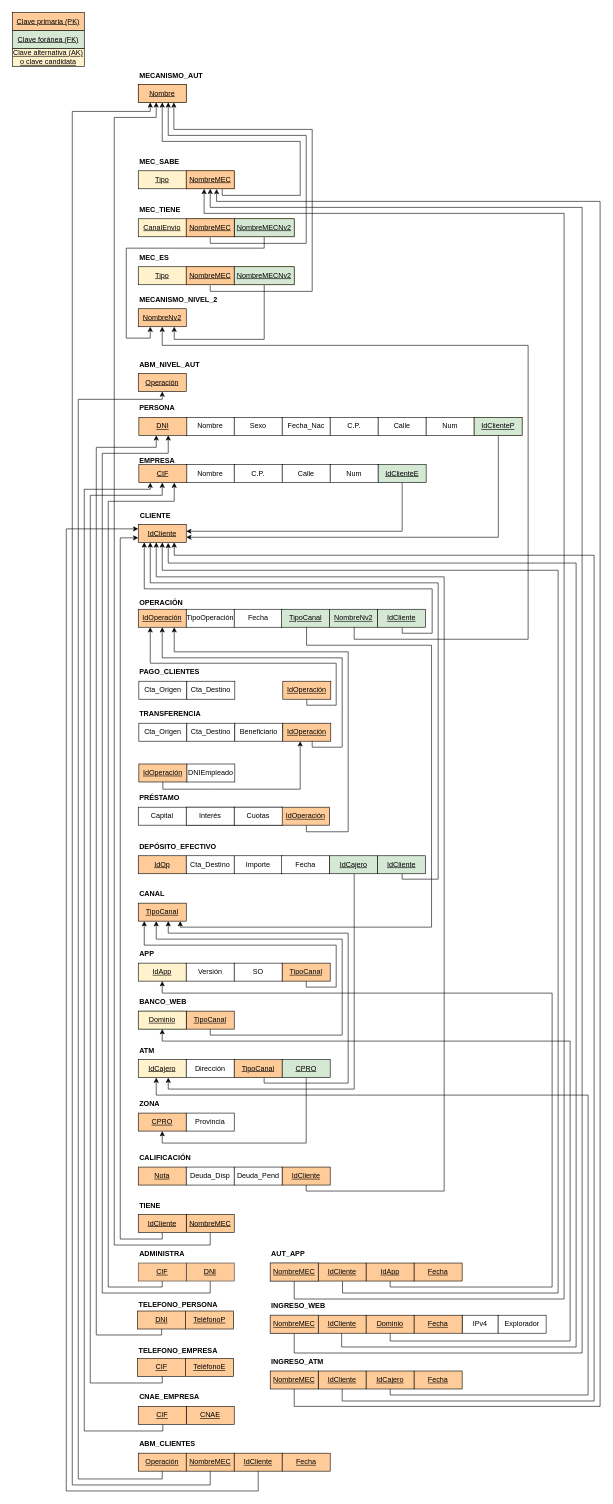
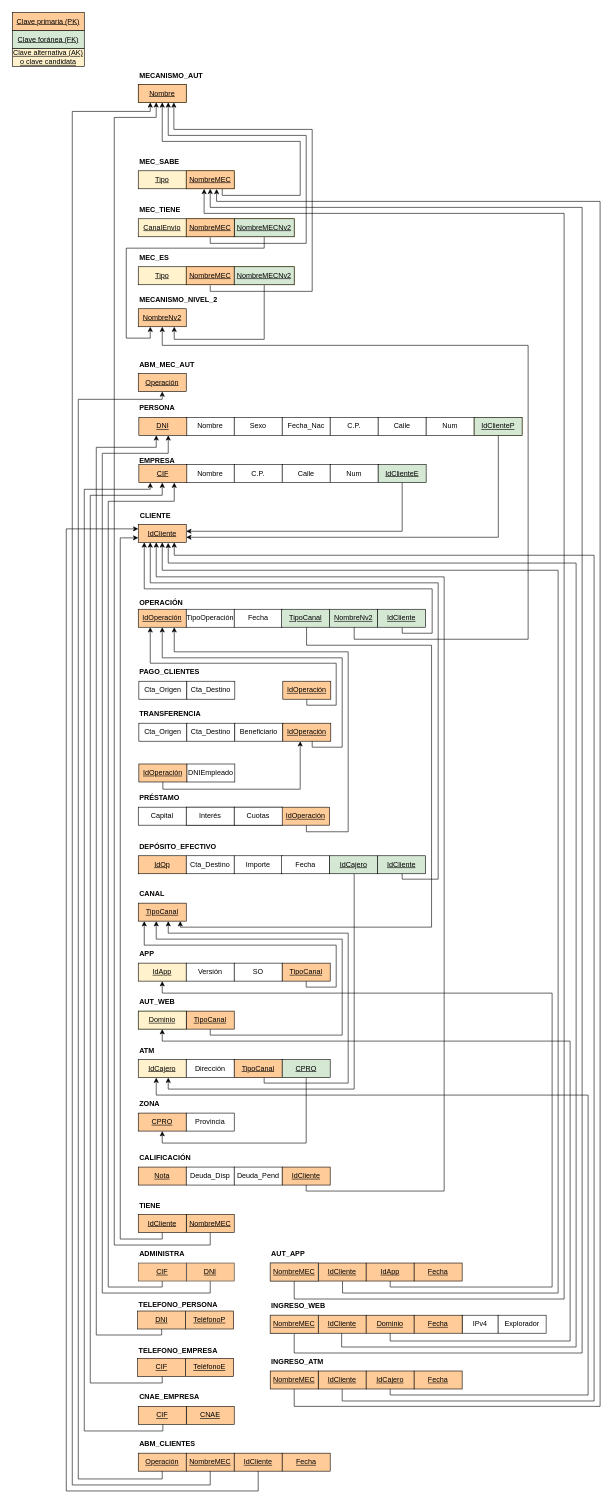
node "ABM_NIVEL_AUT": label "ABM_NIVEL_AUT" -> "ABM_MEC_AUT"
node "BANCO_WEB": label "BANCO_WEB" -> "AUT_WEB"
